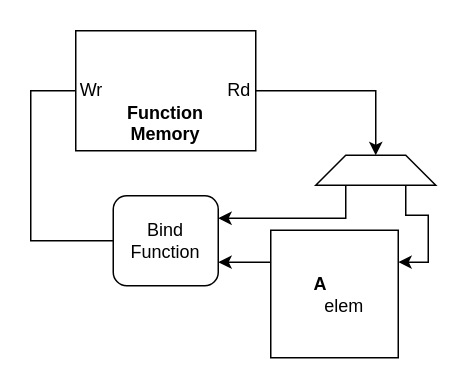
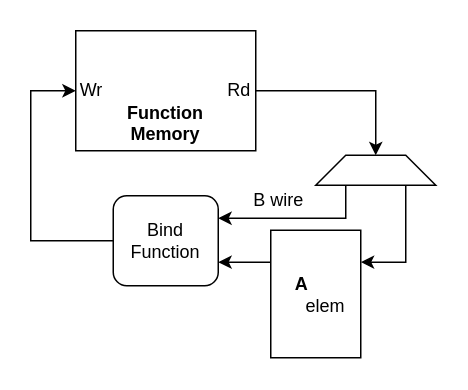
edge "Wr Rd Function Memory" -- "Bind Function": arrowhead none -> classic
node "B wire": added
node "A elem": size 128x128 -> 90x128
